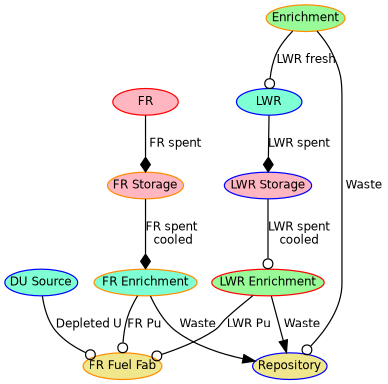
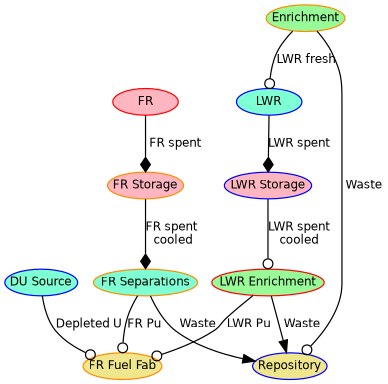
node "FR Enrichment": label "FR Enrichment" -> "FR Separations"
